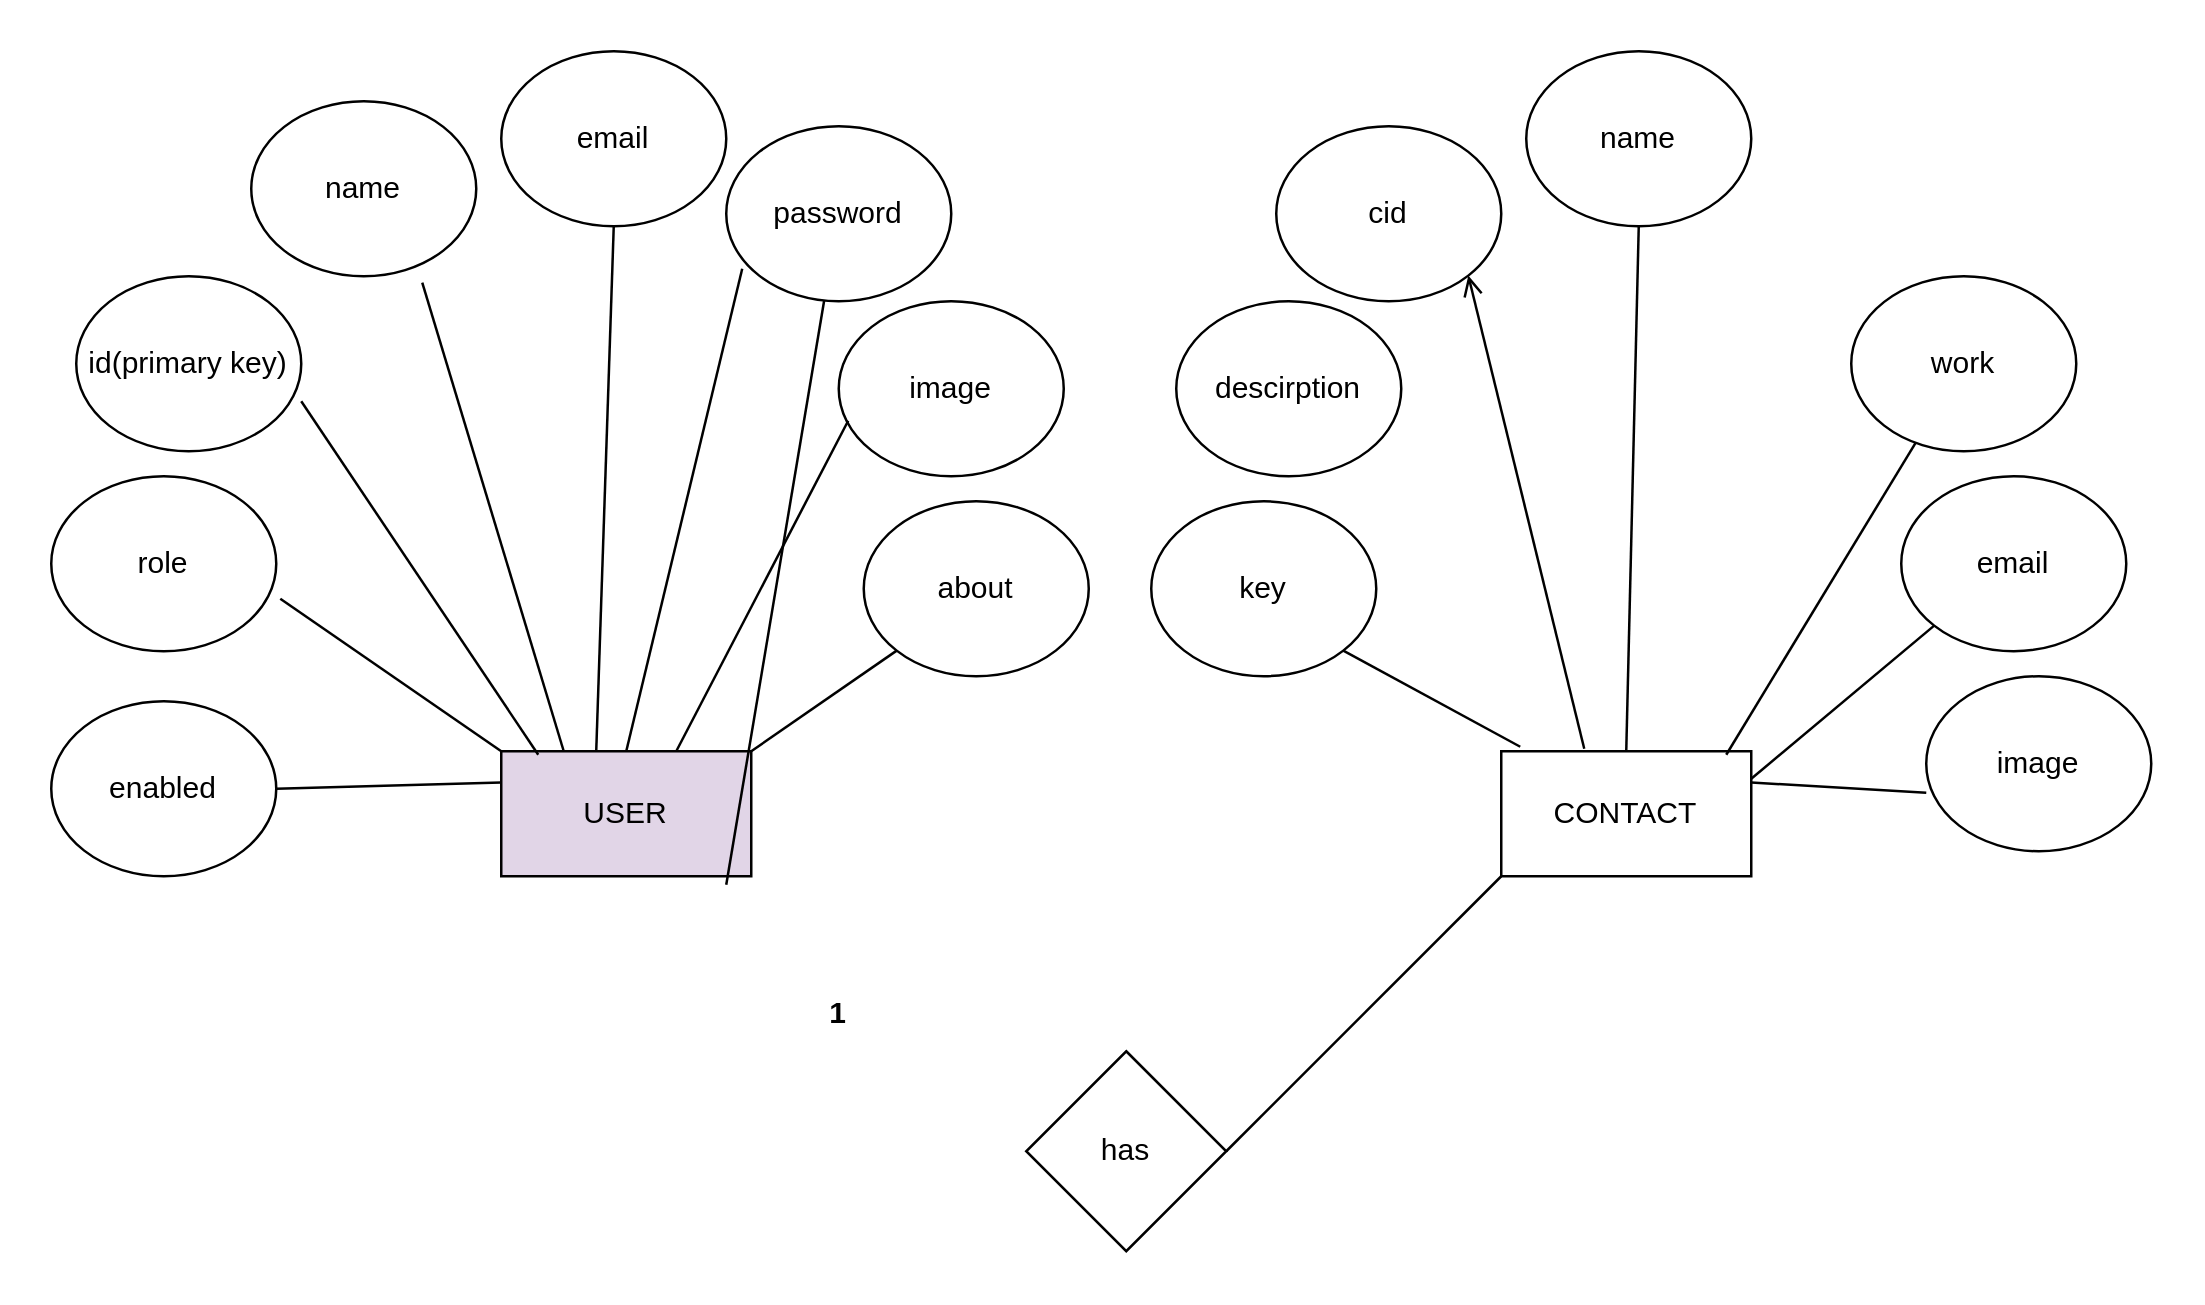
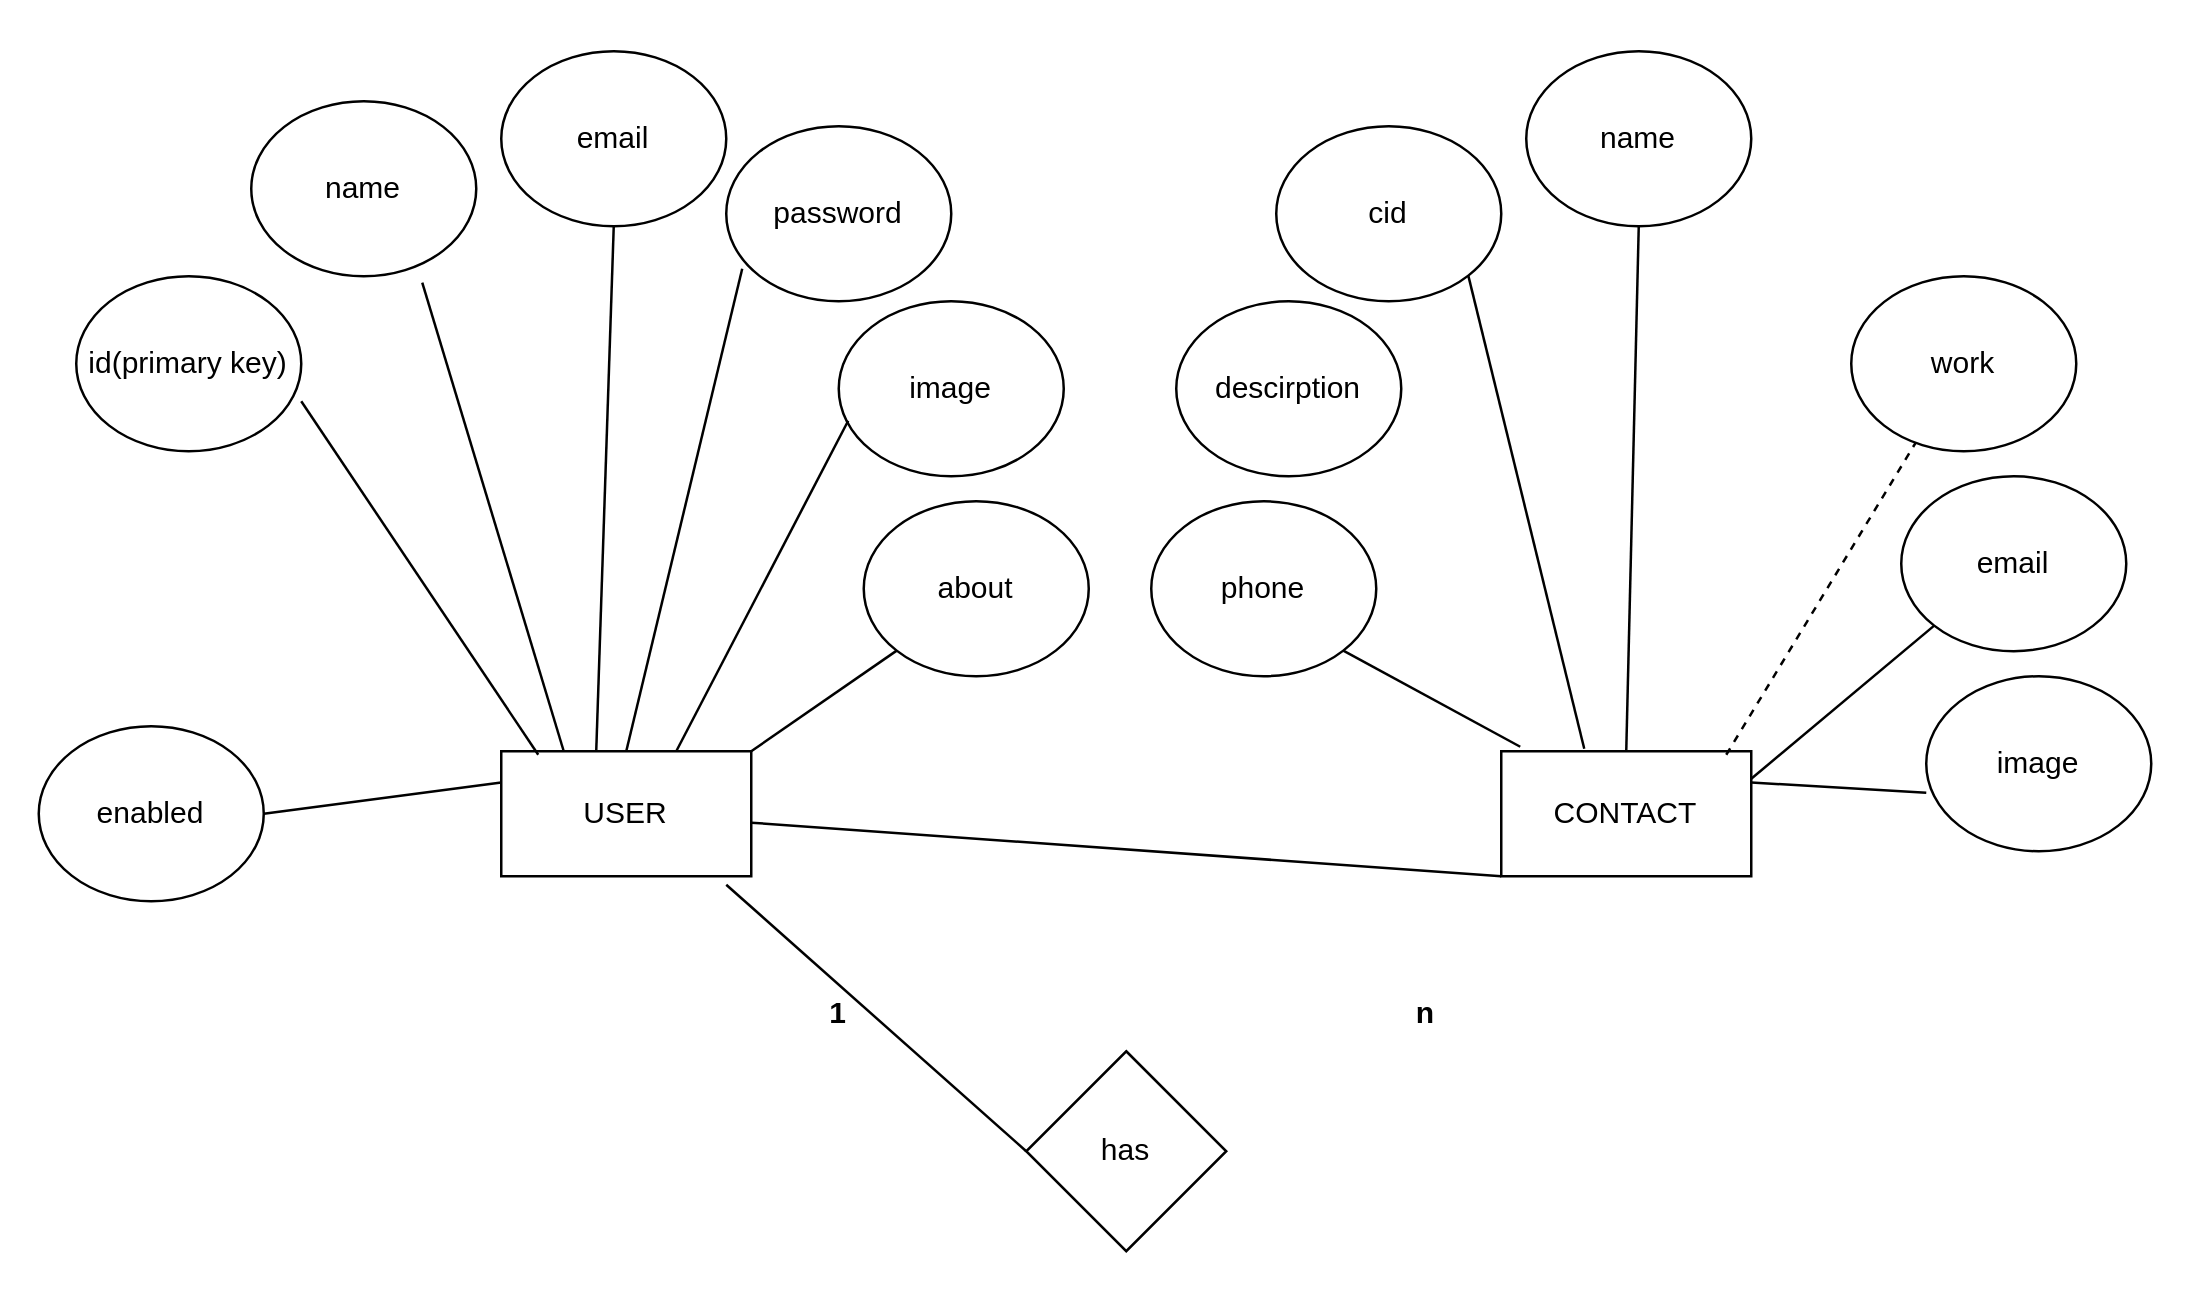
edge "CONTACT" -> "cid": arrowhead open -> none
node "role": removed
node "key": label "key" -> "phone"
edge "work" -- "CONTACT": style solid -> dashed
edge "role" -- "USER": removed
edge "password" -- "USER": now "has" -- "USER"
node "enabled": moved (164, 789) -> (151, 814)
node "USER": fillcolor #e1d5e7 -> #ffffff
edge "CONTACT" -- "has": now "CONTACT" -- "USER"
node "n": added
